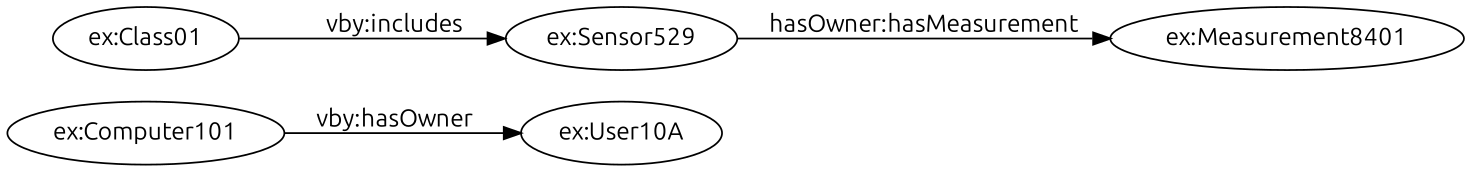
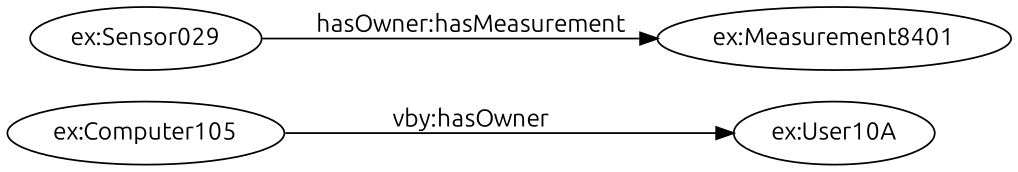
node "ex:Class01": removed
node "ex:Sensor529": label "ex:Sensor529" -> "ex:Sensor029"
node "ex:Computer101": label "ex:Computer101" -> "ex:Computer105"
